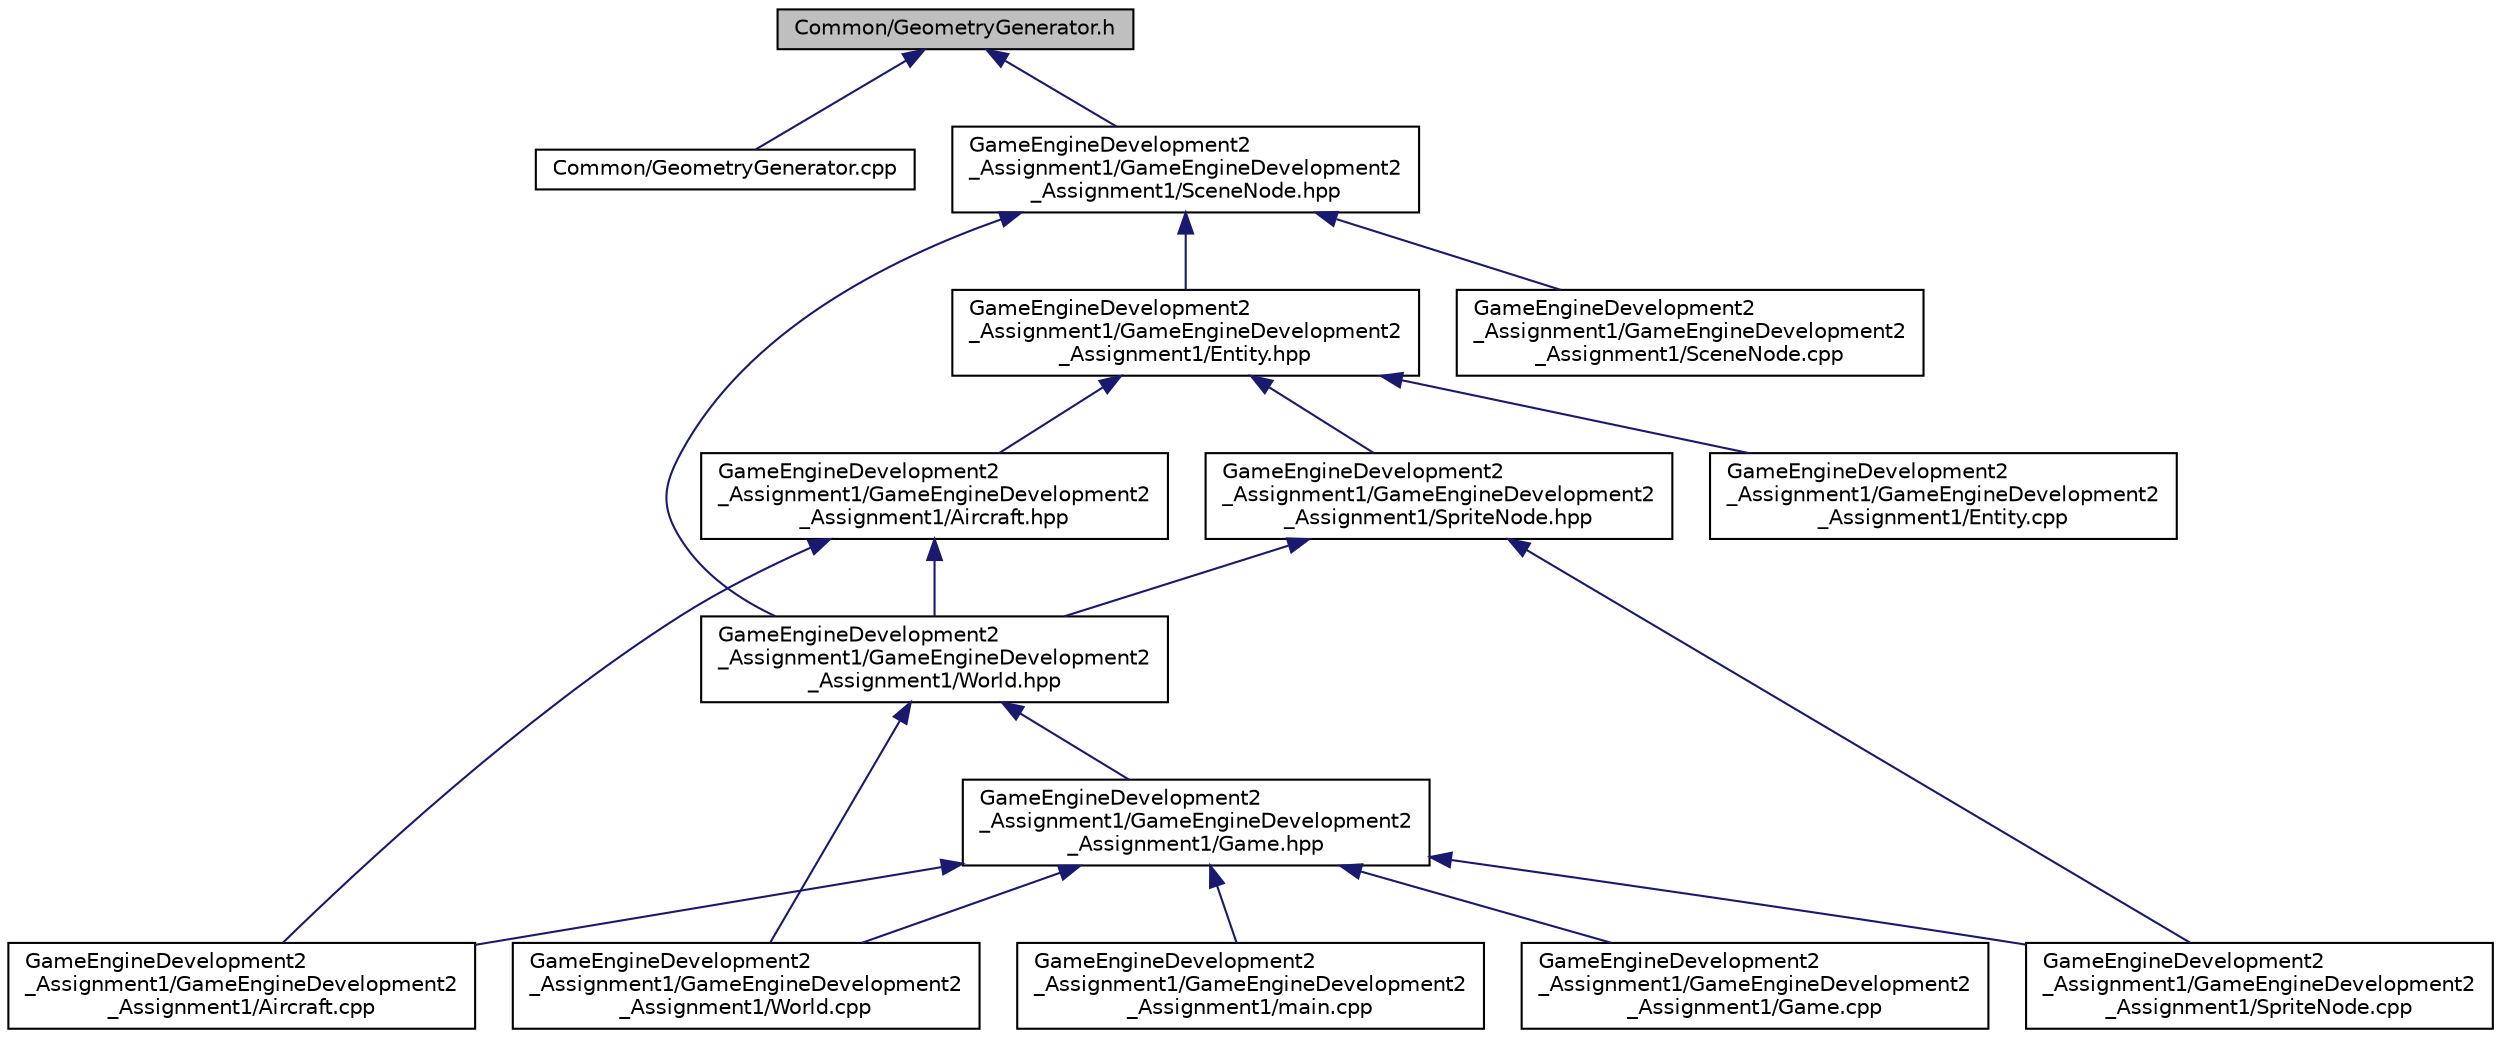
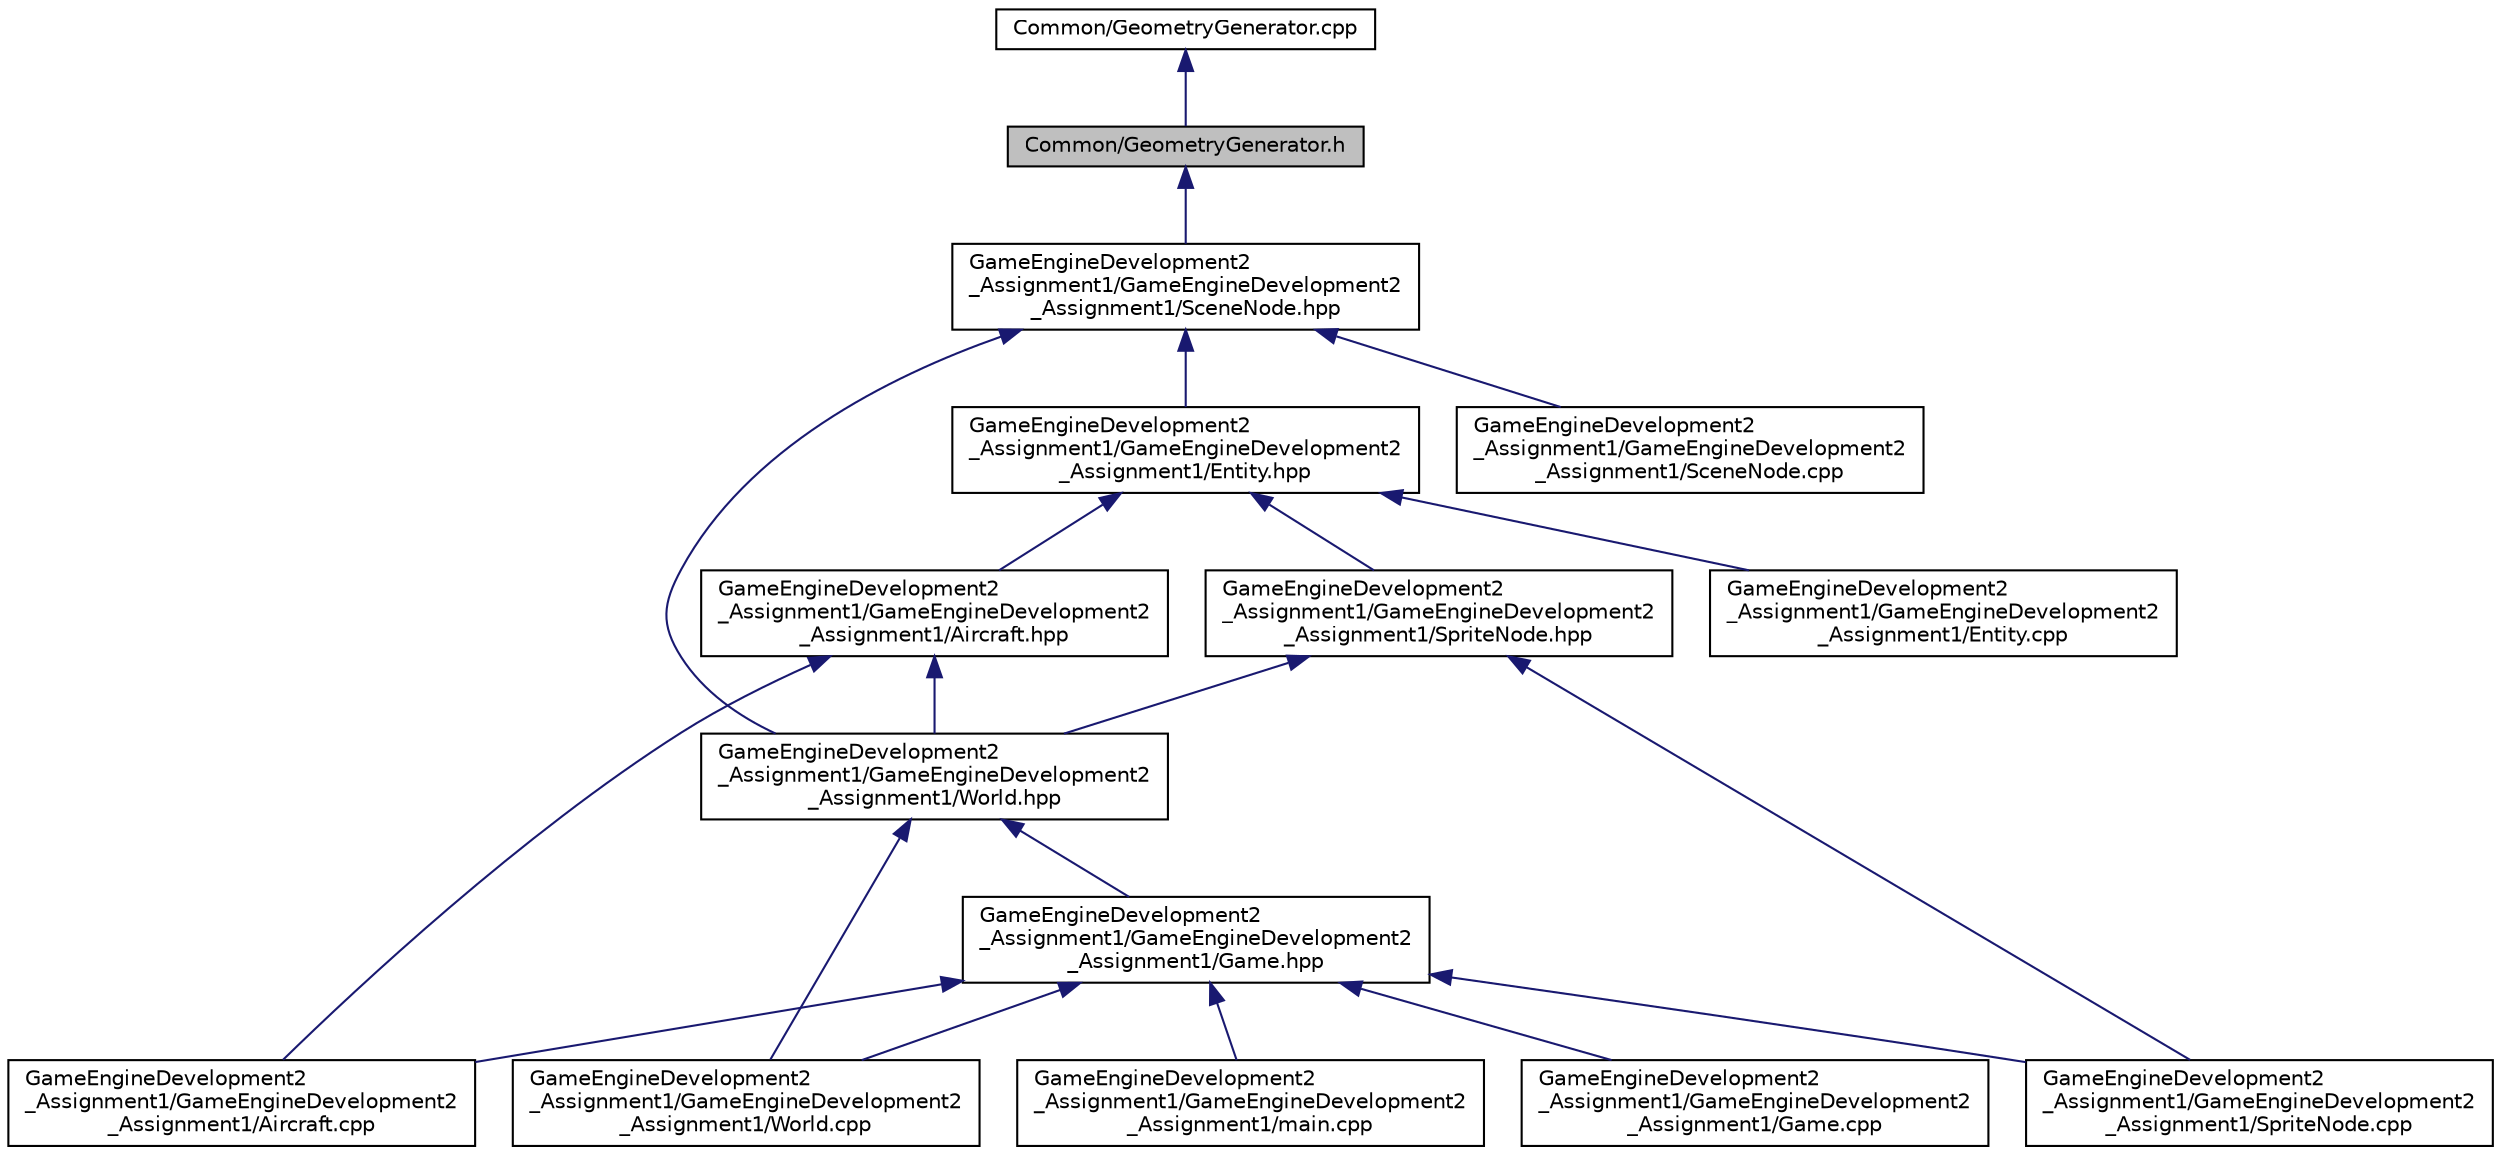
edge "Common/GeometryGenerator.cpp" -> "Common/GeometryGenerator.h": reversed
